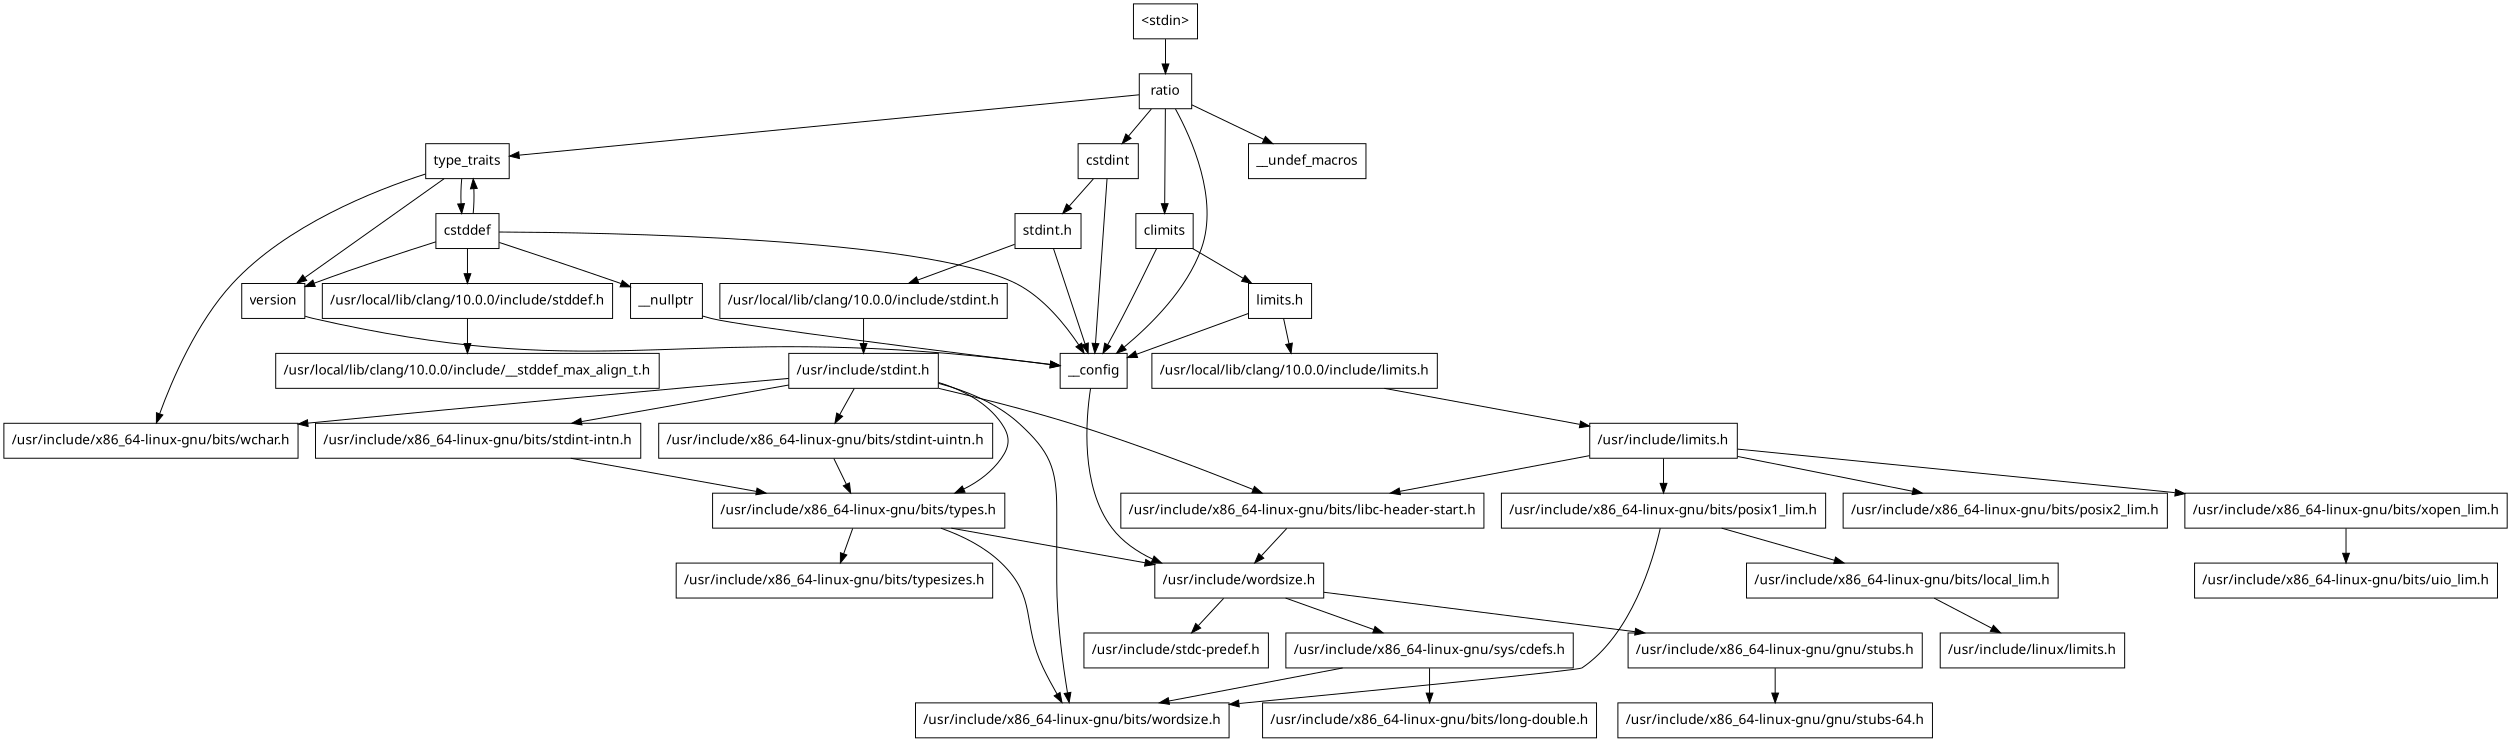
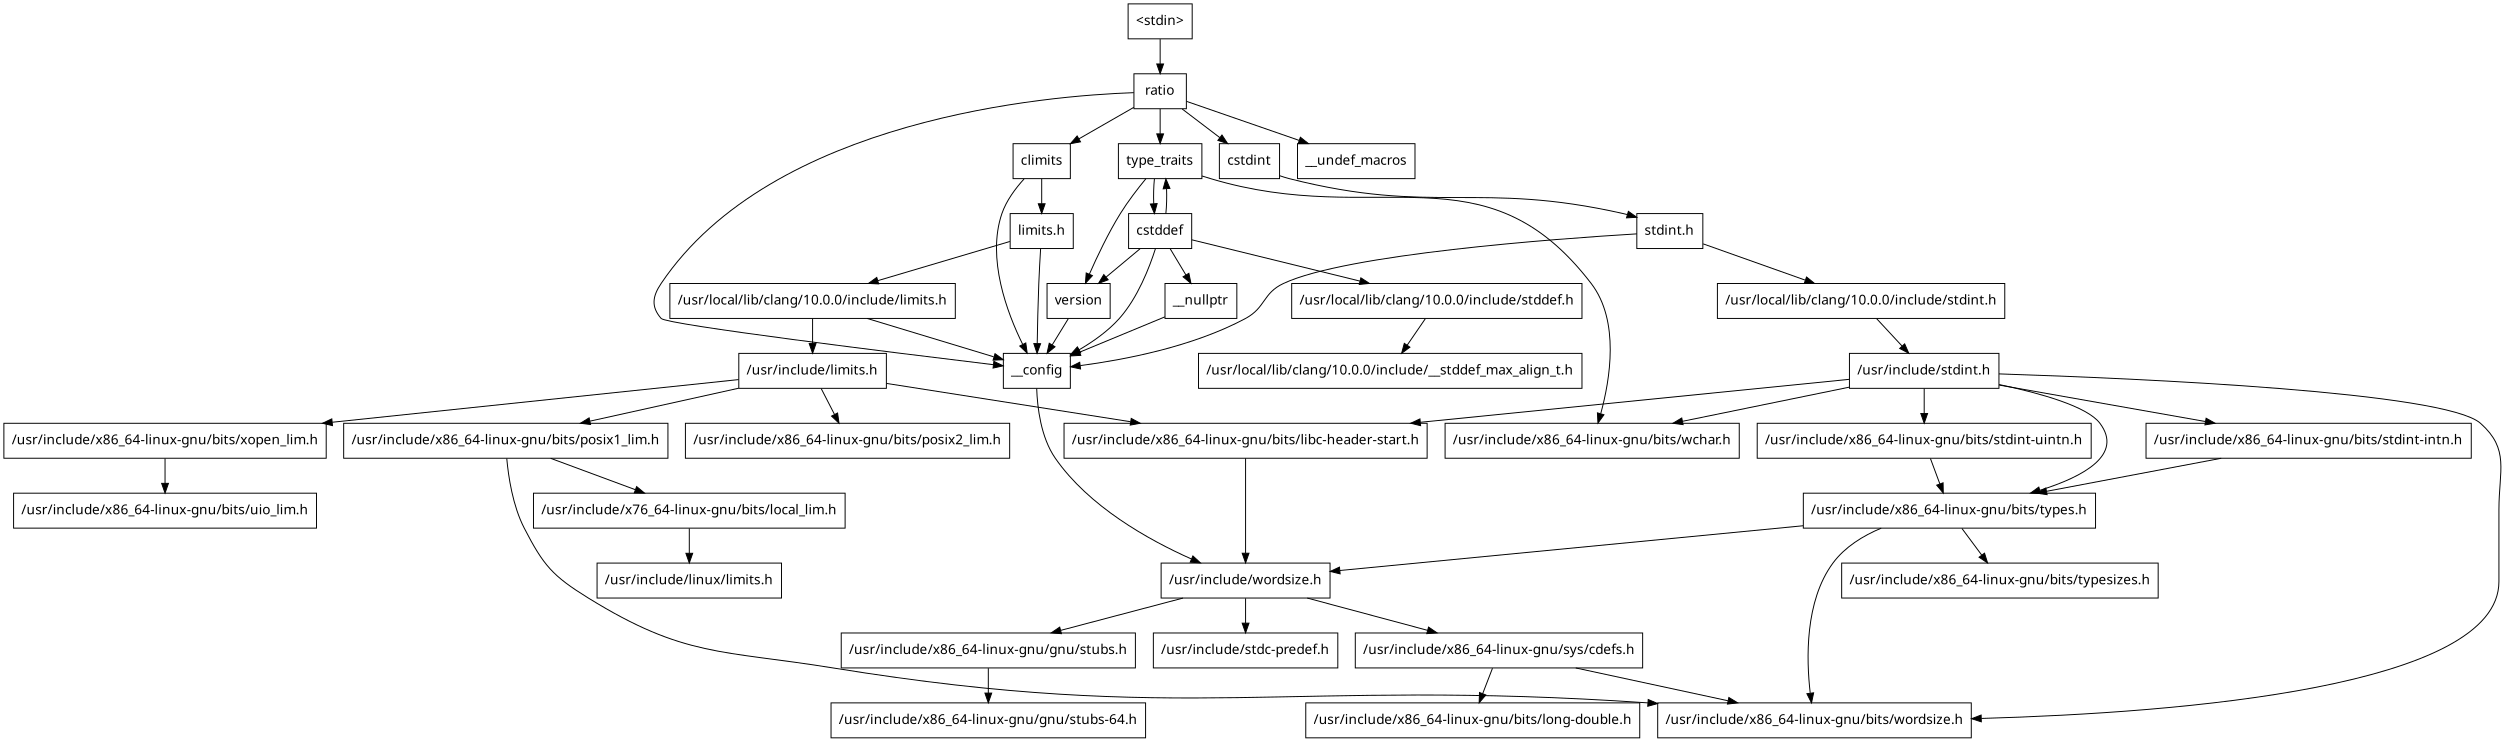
edge "cstdint" -> "__config": now "/usr/local/lib/clang/10.0.0/include/limits.h" -> "__config"
node "/usr/include/x86_64-linux-gnu/bits/local_lim.h": label "/usr/include/x86_64-linux-gnu/bits/local_lim.h" -> "/usr/include/x76_64-linux-gnu/bits/local_lim.h"
